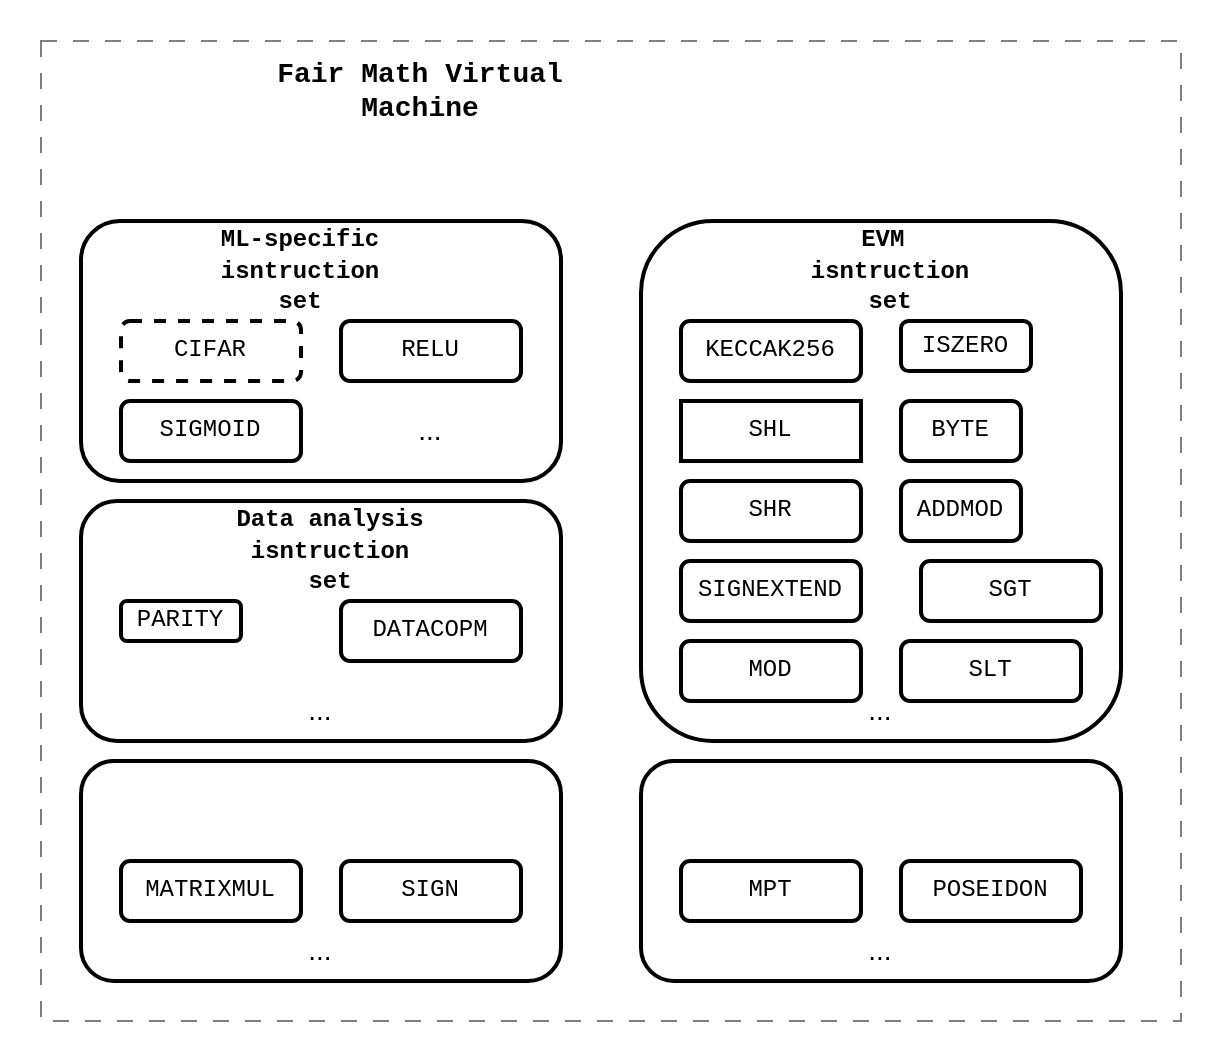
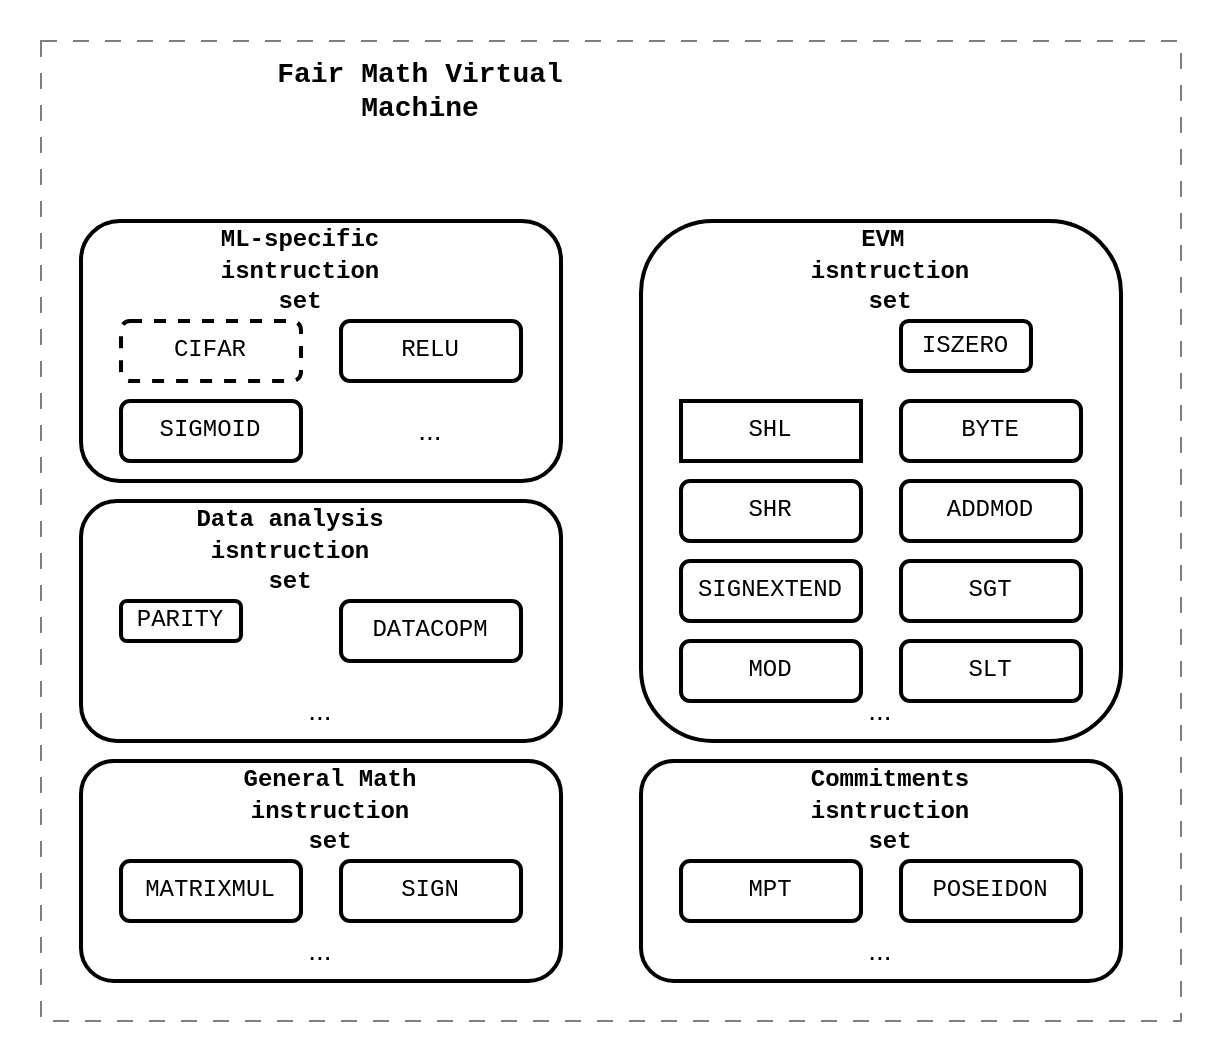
node "KECCAK256": removed
node "BYTE": size 120x60 -> 180x60
node "ADDMOD": size 120x60 -> 180x60
node "Data analysis isntruction set": moved (331, 551) -> (291, 551)
node "SGT": moved (1011, 591) -> (991, 591)
node "General Math instruction set": added
node "Commitments isntruction set": added
